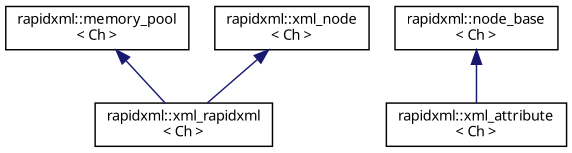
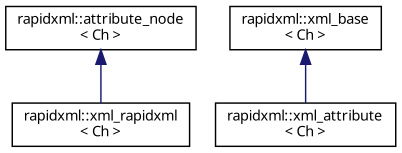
node "rapidxml::memory_pool < Ch >": removed
node "rapidxml::xml_node < Ch >": label "rapidxml::xml_node < Ch >" -> "rapidxml::attribute_node < Ch >"
node "rapidxml::node_base < Ch >": label "rapidxml::node_base < Ch >" -> "rapidxml::xml_base < Ch >"
